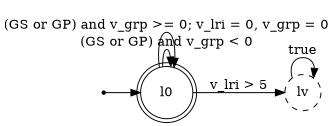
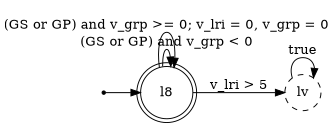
node "l0": label "l0" -> "l8"
